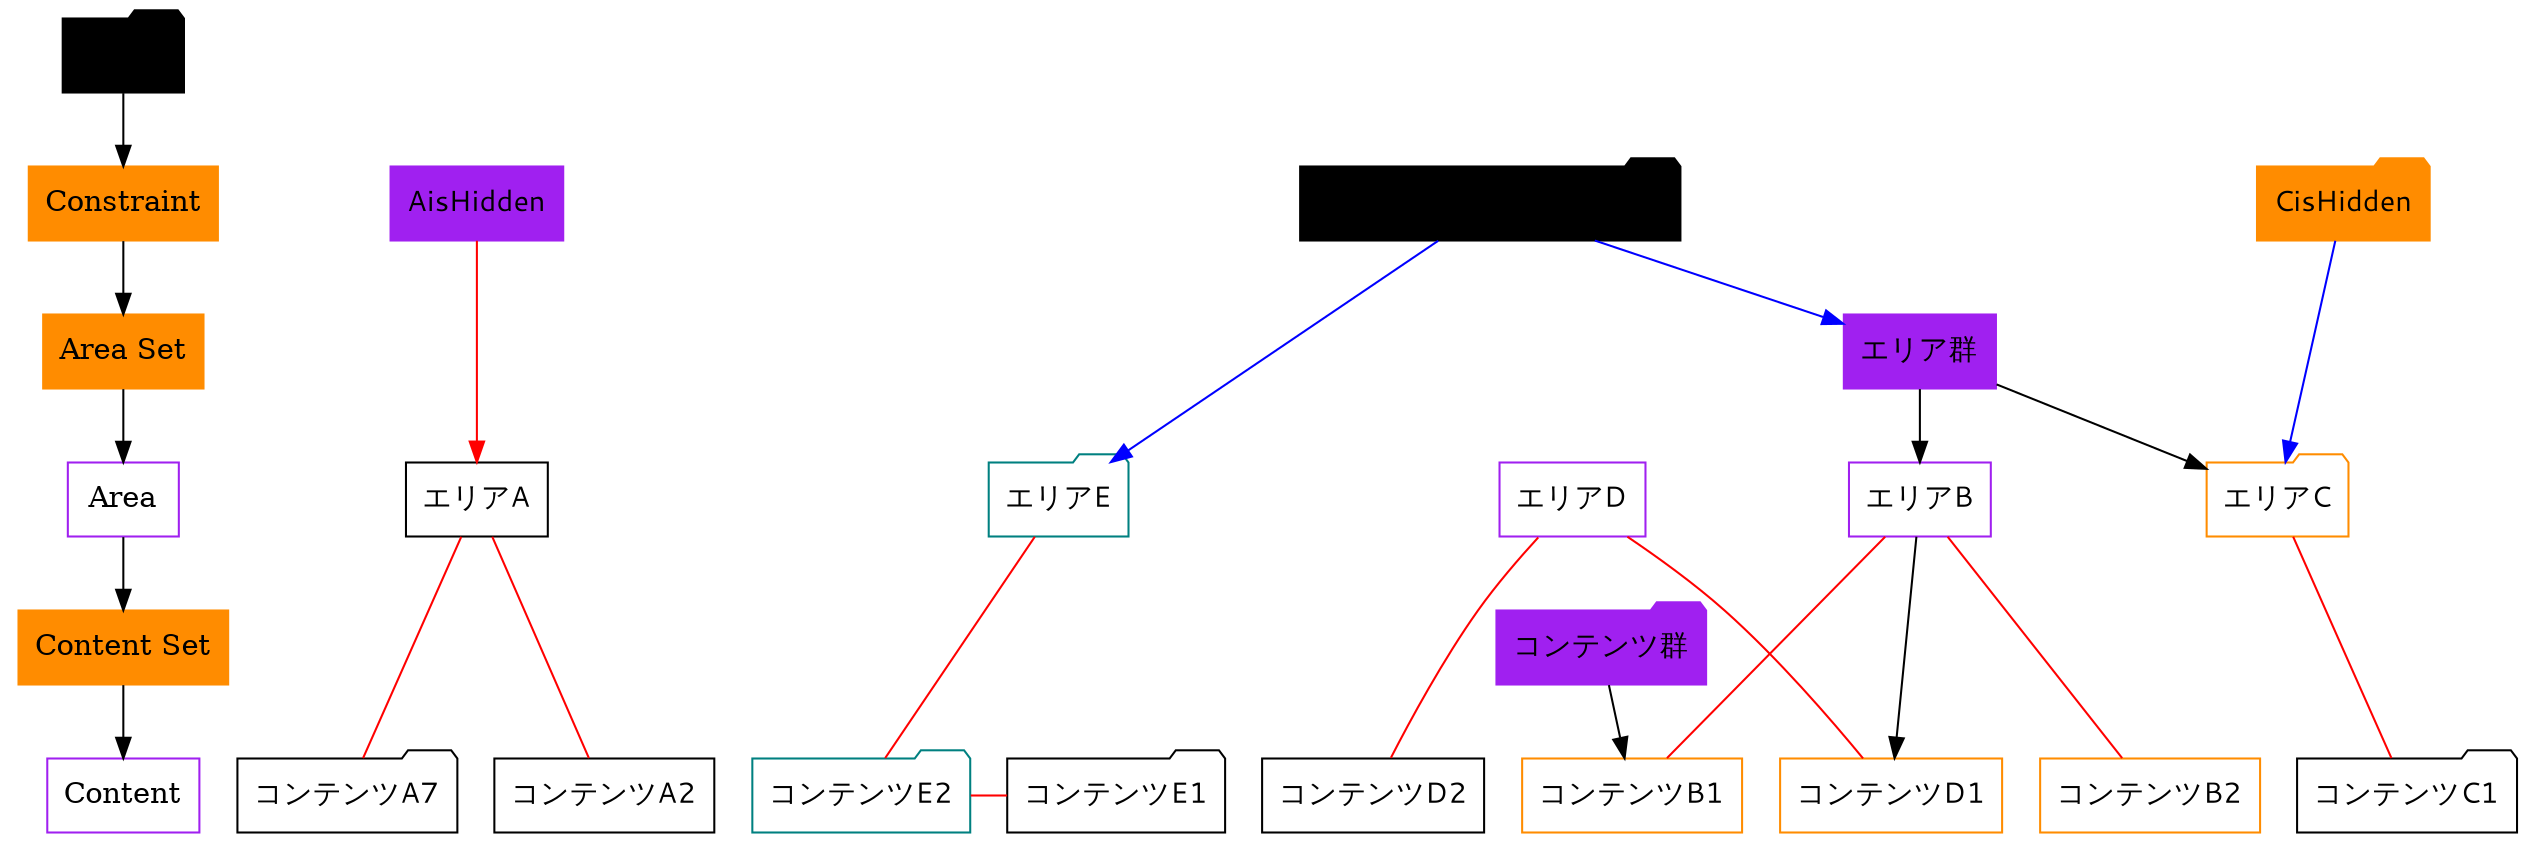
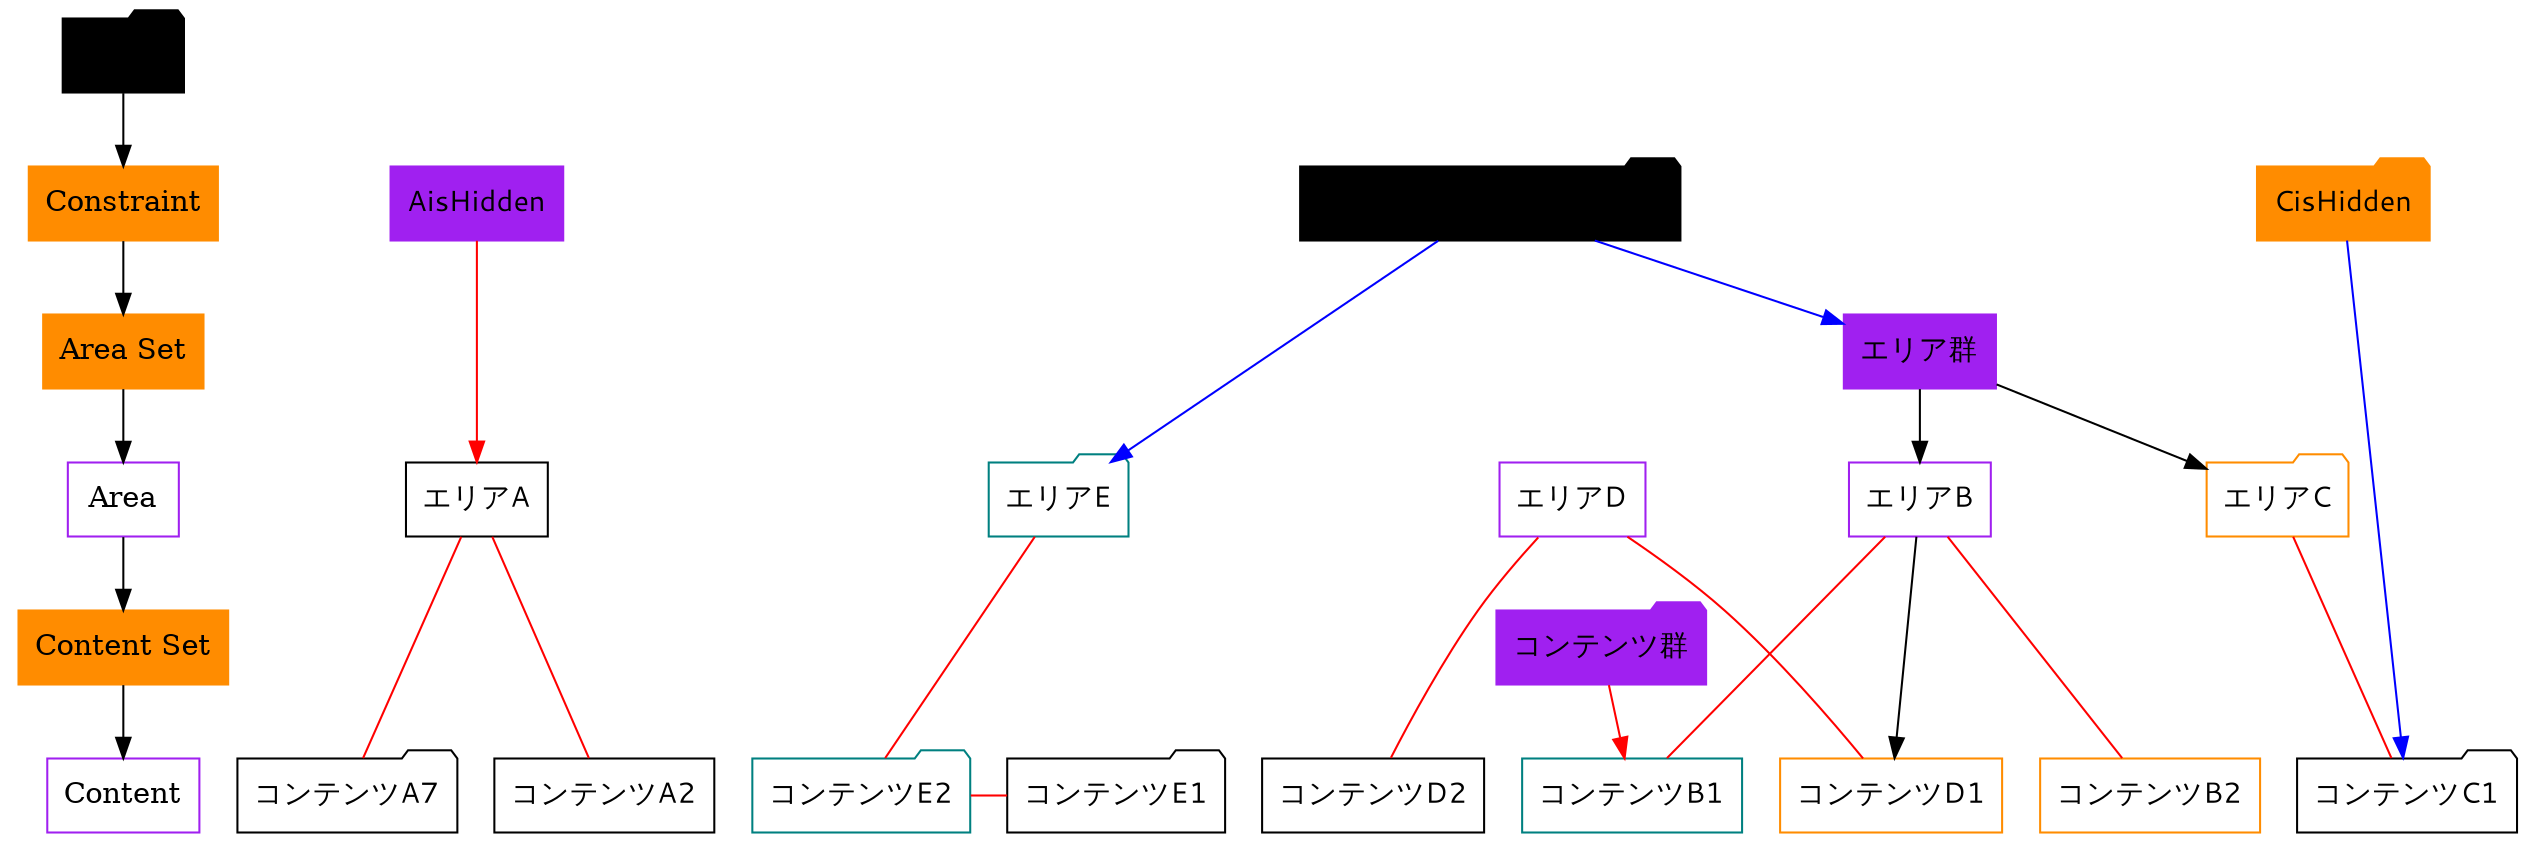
edge "CisHidden" -> "エリアC": now "CisHidden" -> "コンテンツC1"
edge "コンテンツ群" -> "コンテンツB1": color black -> red
node "コンテンツB1": color darkorange -> teal
